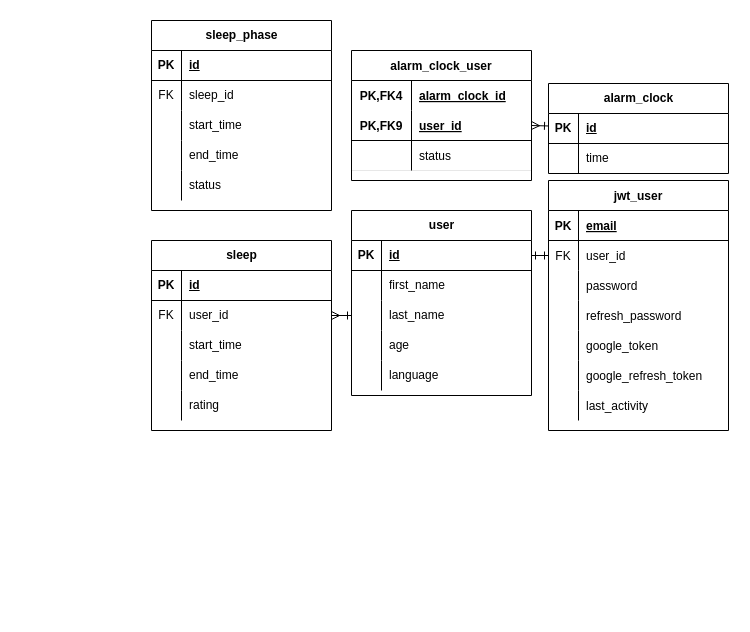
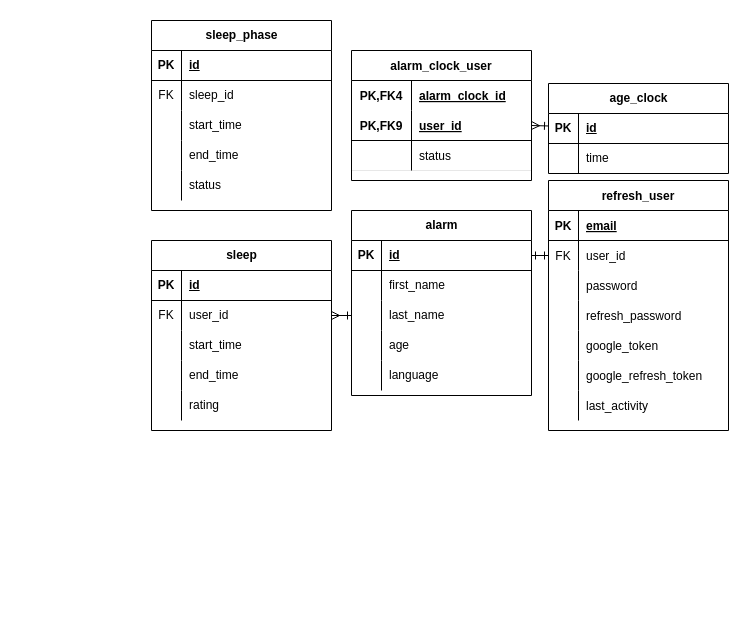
node "alarm_clock": label "alarm_clock" -> "age_clock"
node "jwt_user": label "jwt_user" -> "refresh_user"
node "user": label "user" -> "alarm"
